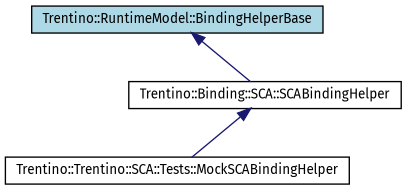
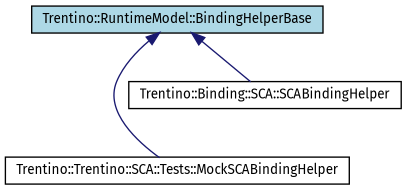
edge "Trentino::Trentino::SCA::Tests::MockSCABindingHelper" -> "Trentino::Binding::SCA::SCABindingHelper": now "Trentino::Trentino::SCA::Tests::MockSCABindingHelper" -> "Trentino::RuntimeModel::BindingHelperBase"
